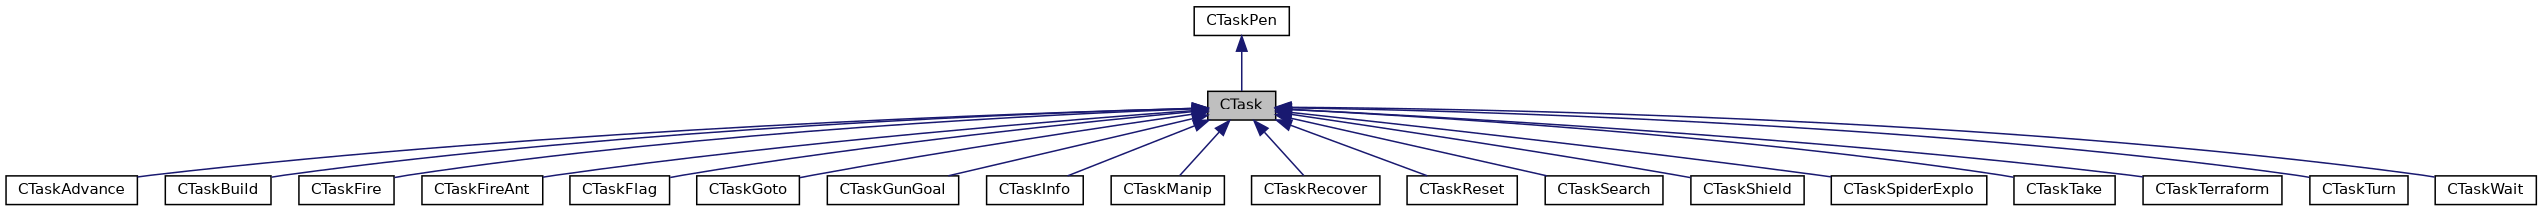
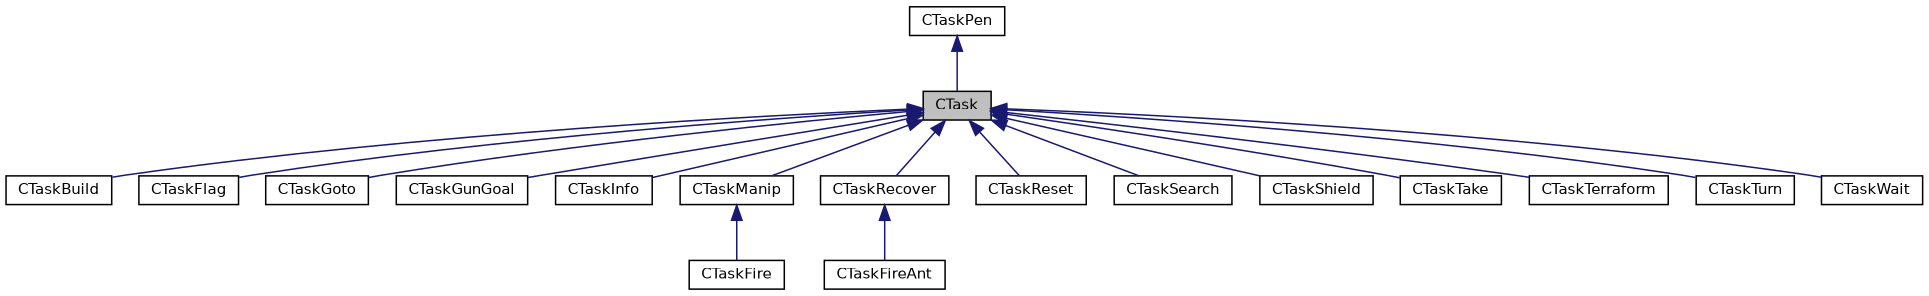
edge "CTaskFireAnt" -> "CTask": now "CTaskFireAnt" -> "CTaskRecover"
edge "CTaskFire" -> "CTask": now "CTaskFire" -> "CTaskManip"
node "CTaskAdvance": removed
node "CTaskSpiderExplo": removed
